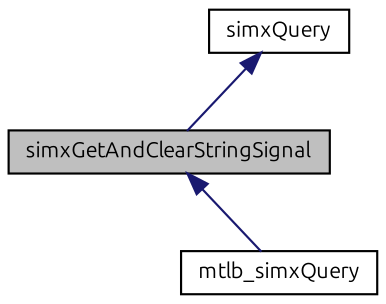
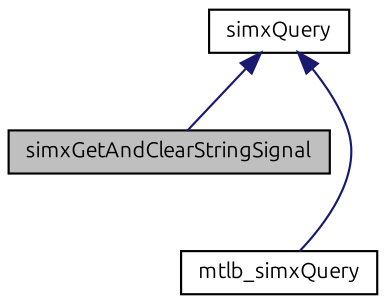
edge "mtlb_simxQuery" -> "simxGetAndClearStringSignal": now "mtlb_simxQuery" -> "simxQuery"
